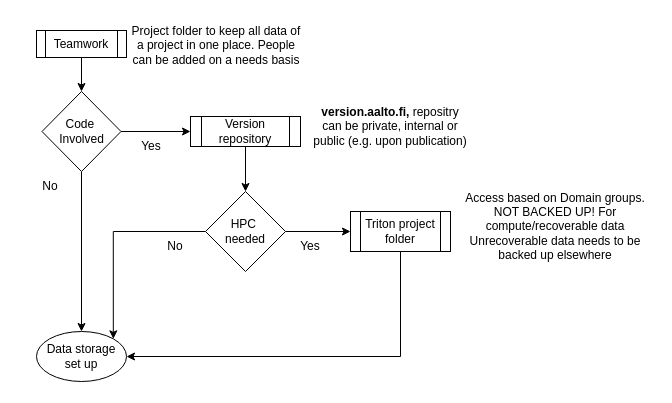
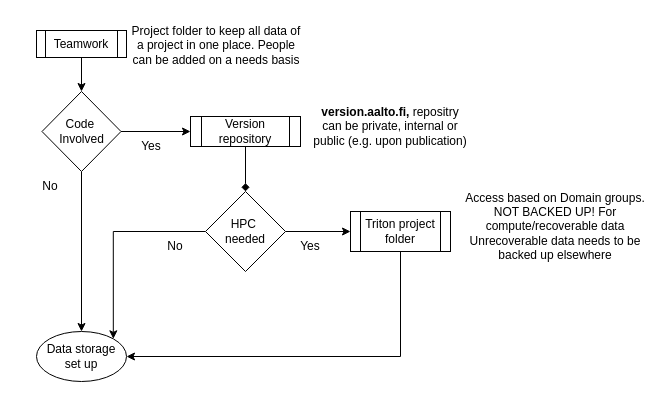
edge "Version repository" -> "HPC needed": arrowhead classic -> diamond
